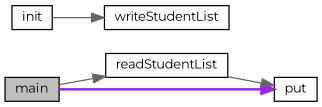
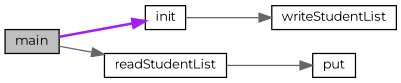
edge "main" -> "put": now "main" -> "init"
